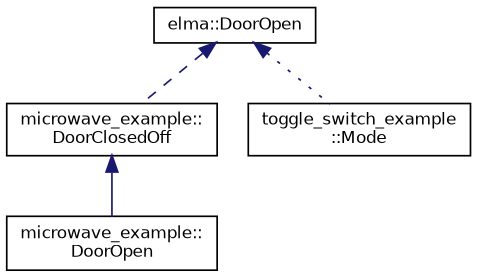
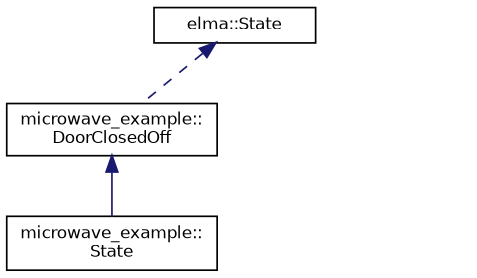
node "elma::DoorOpen": label "elma::DoorOpen" -> "elma::State"
node "toggle_switch_example ::Mode": removed
node "microwave_example:: DoorOpen": label "microwave_example:: DoorOpen" -> "microwave_example:: State"
